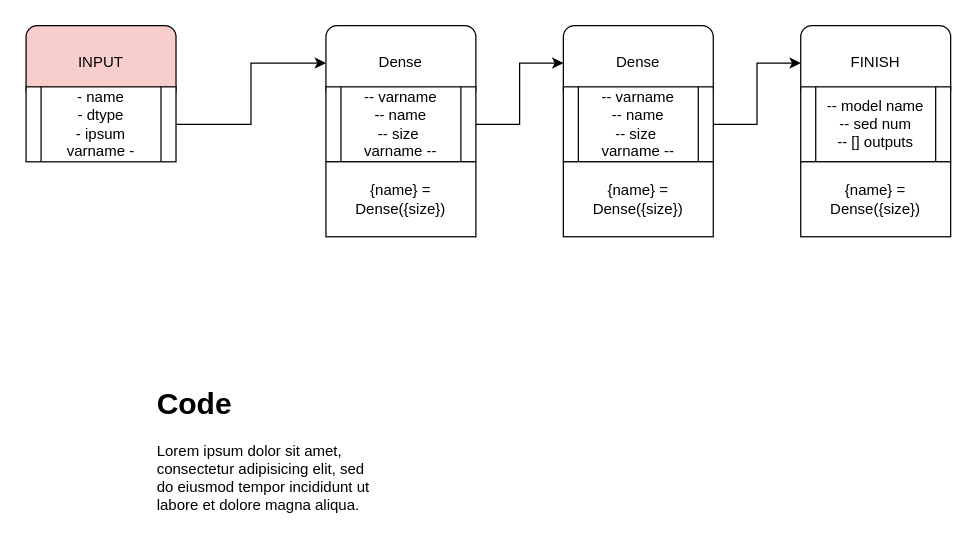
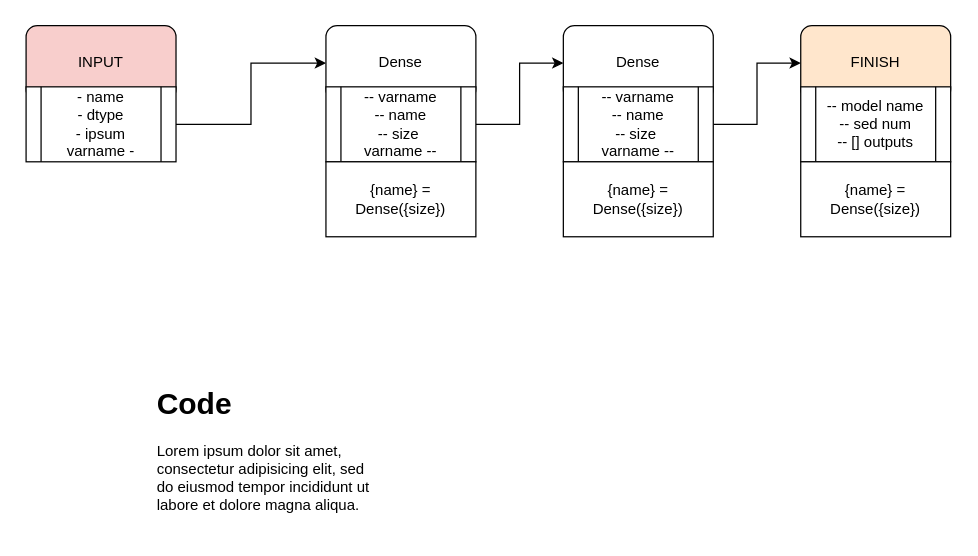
node "FINISH": fillcolor #ffffff -> #ffe6cc
